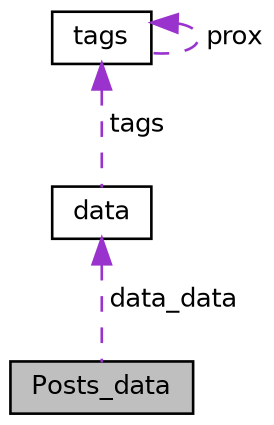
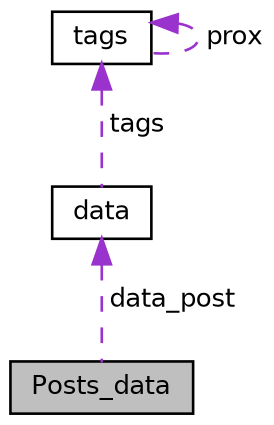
edge "Posts_data" -> "data": label " data_data" -> " data_post"
